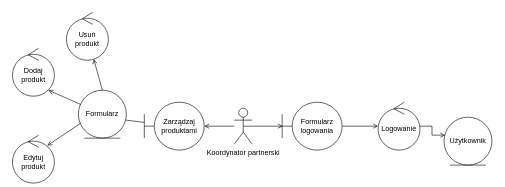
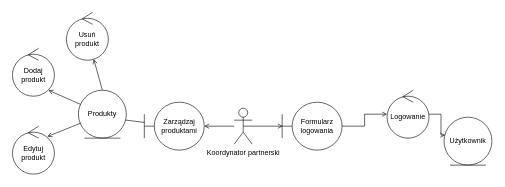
node "Formularz": label "Formularz" -> "Produkty"
node "Logowanie": moved (399, 126) -> (408, 114)
node "Edytuj produkt": moved (33, 159) -> (33, 150)
